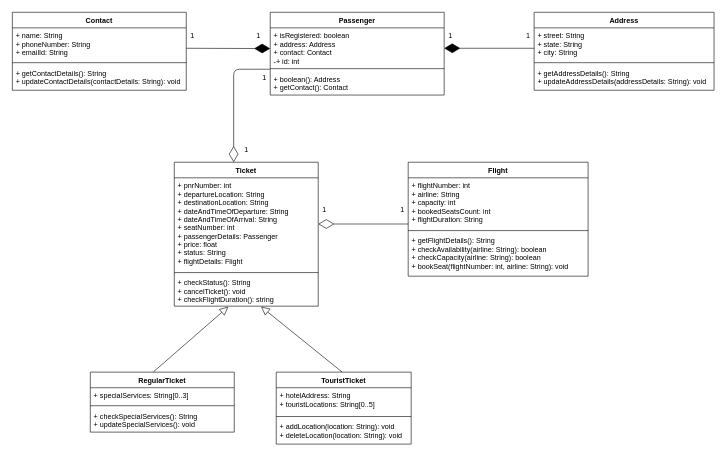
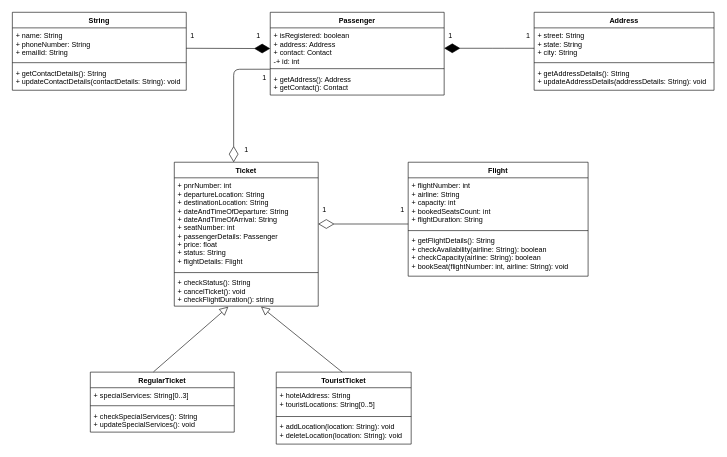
node "Contact": label "Contact" -> "String"
node "+ boolean(): Address + getContact(): Contact": label "+ boolean(): Address + getContact(): Contact" -> "+ getAddress(): Address + getContact(): Contact"
